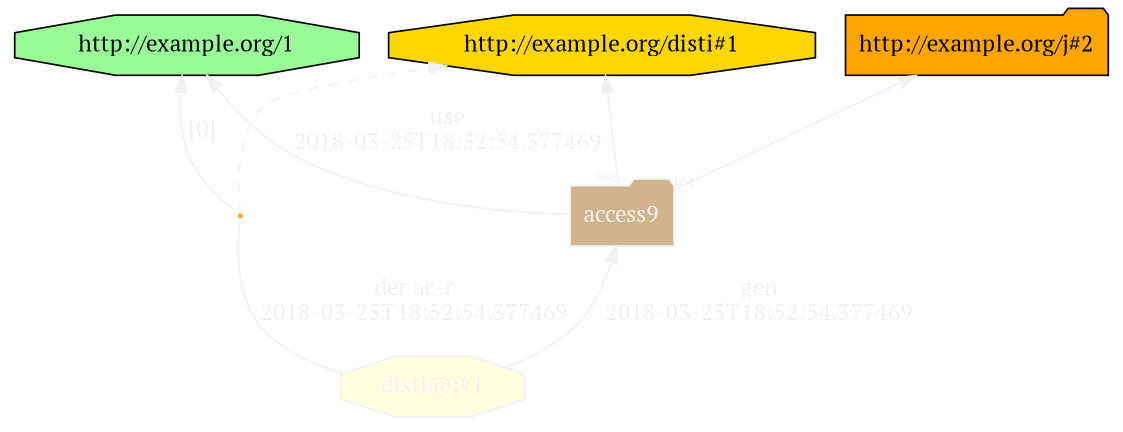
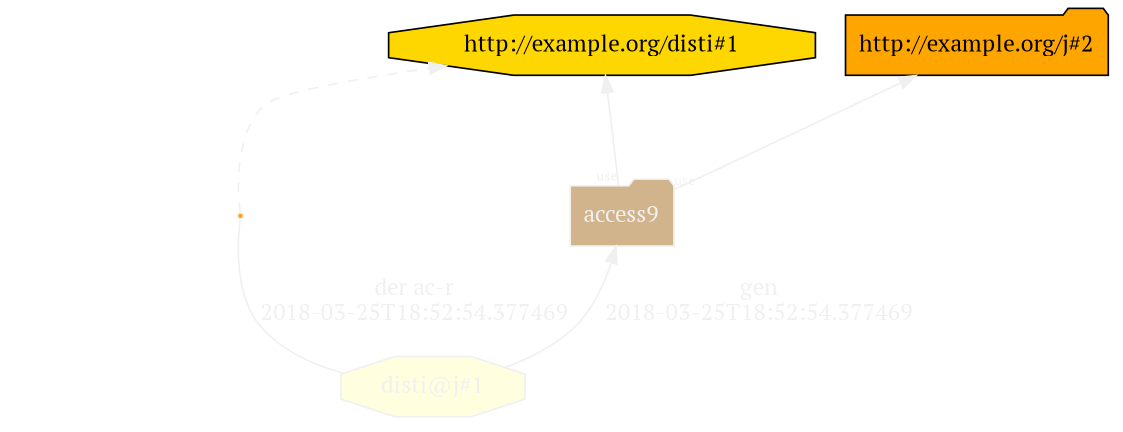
node "http://example.org/1": removed
